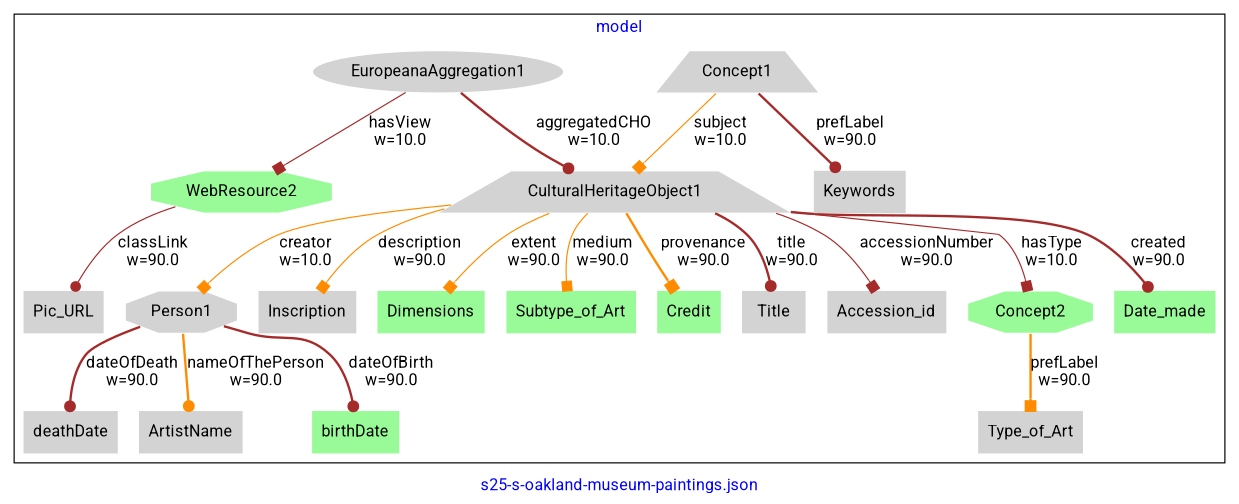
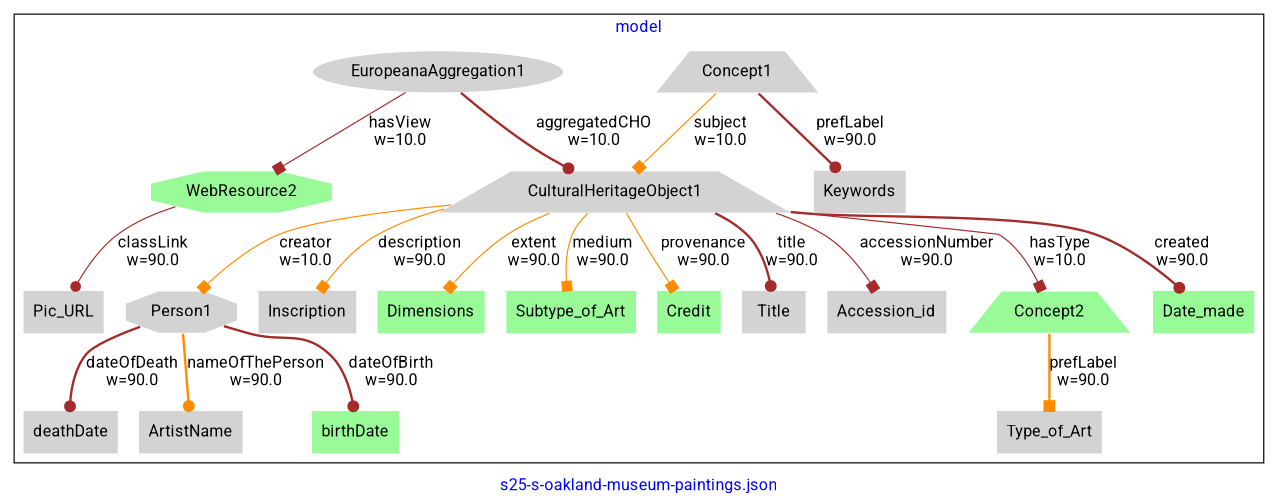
edge "CulturalHeritageObject1" -> "Credit": style bold -> solid
node "Concept2": shape octagon -> trapezium
